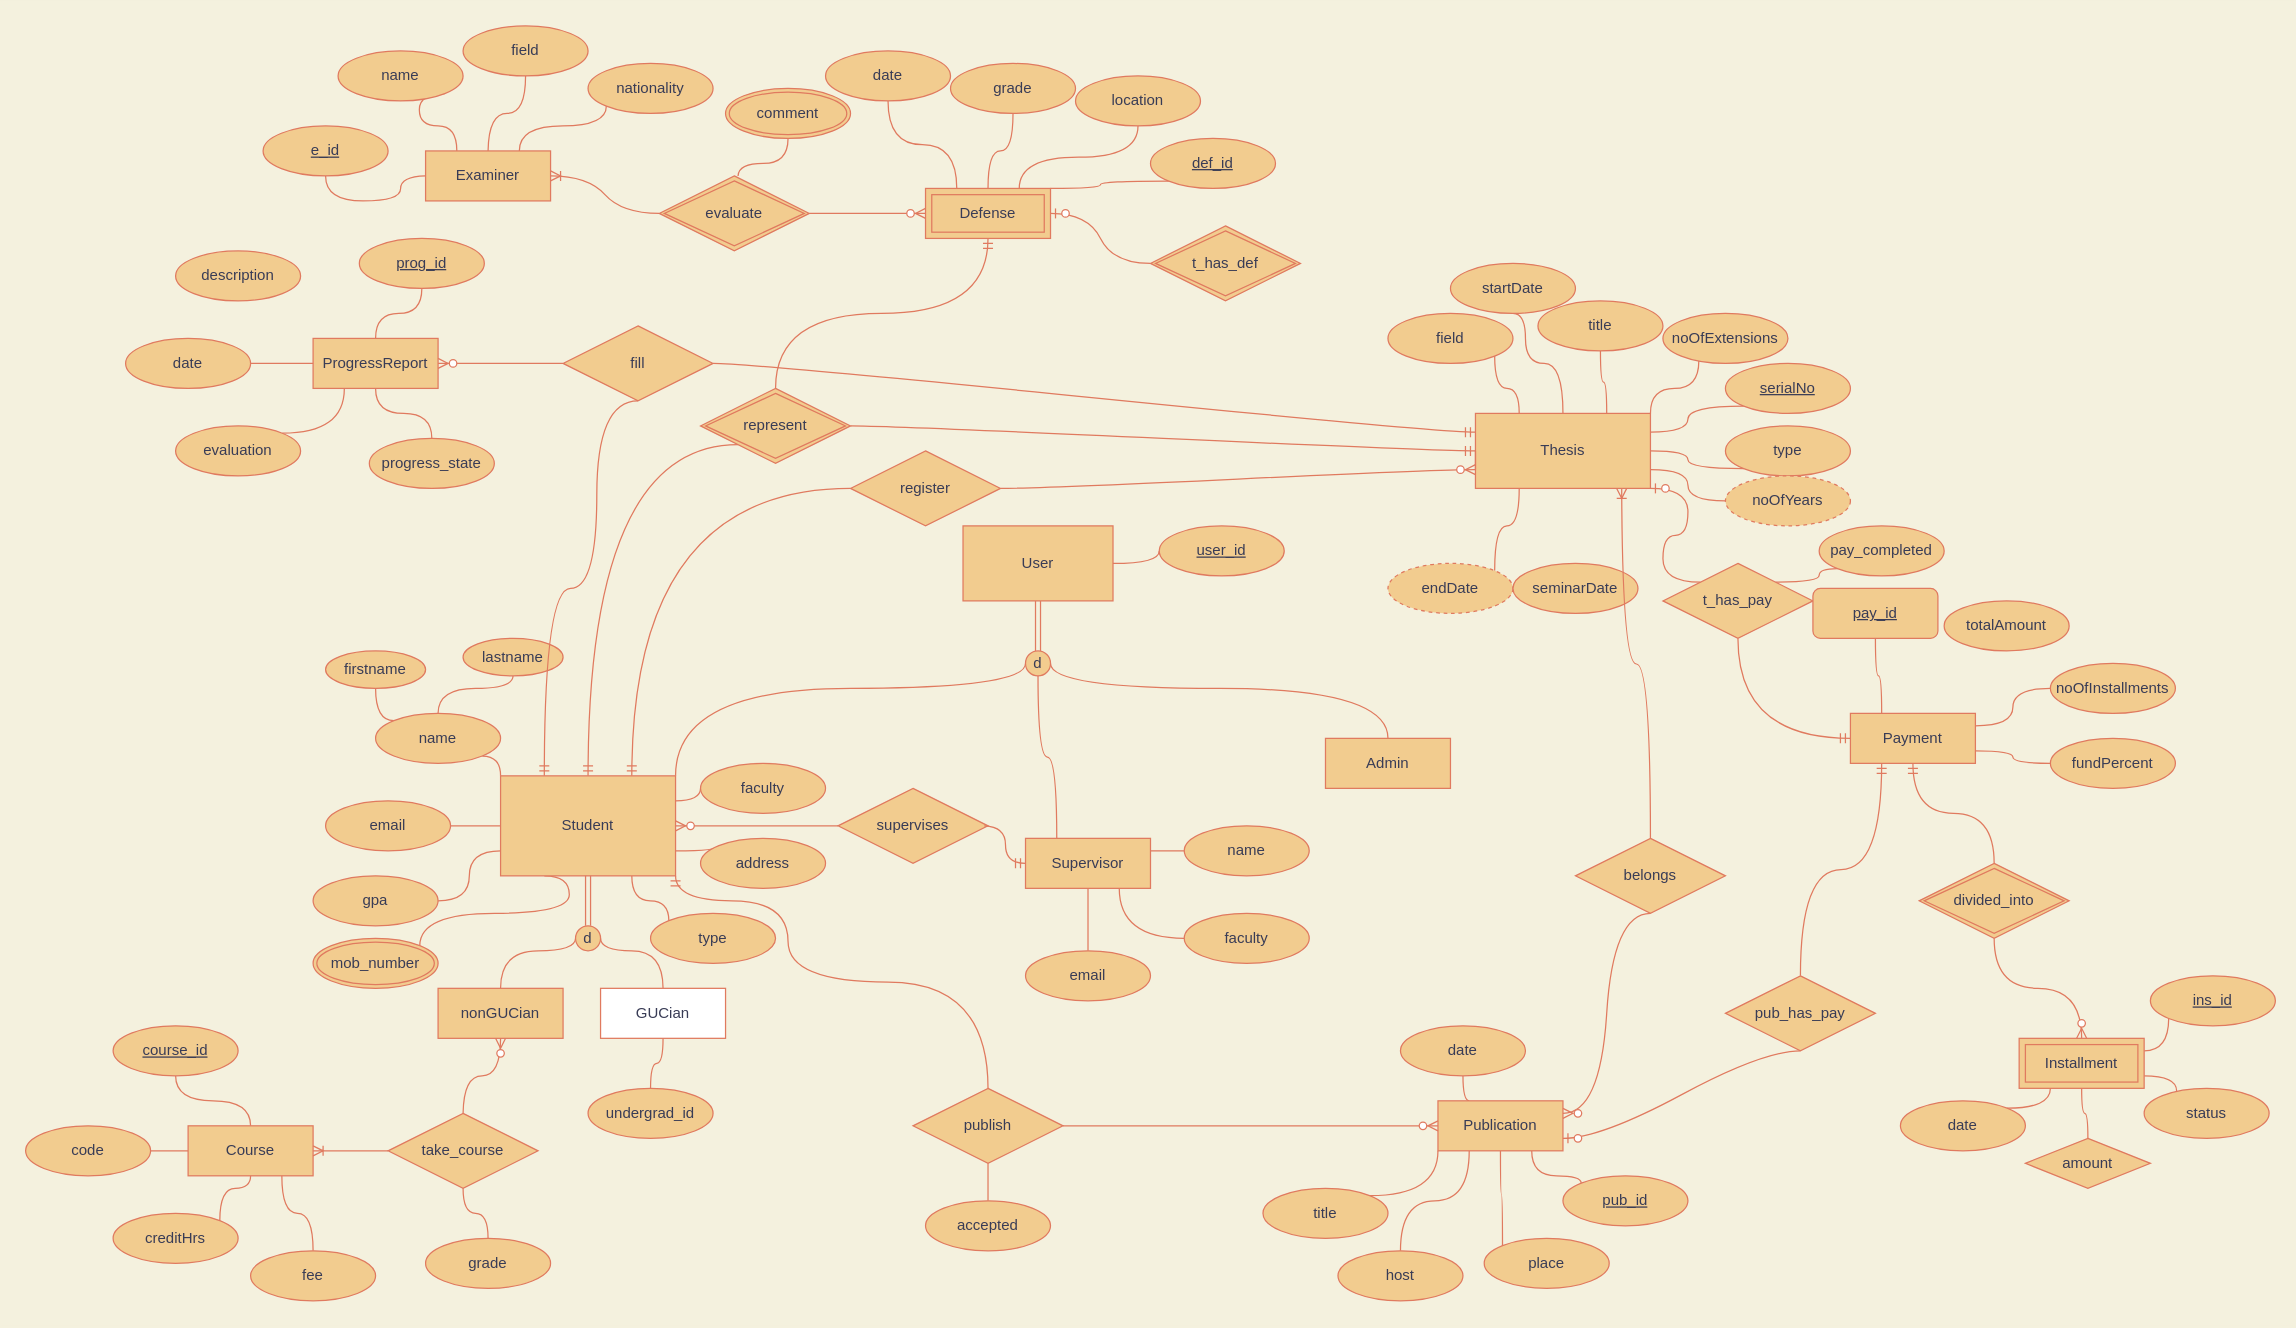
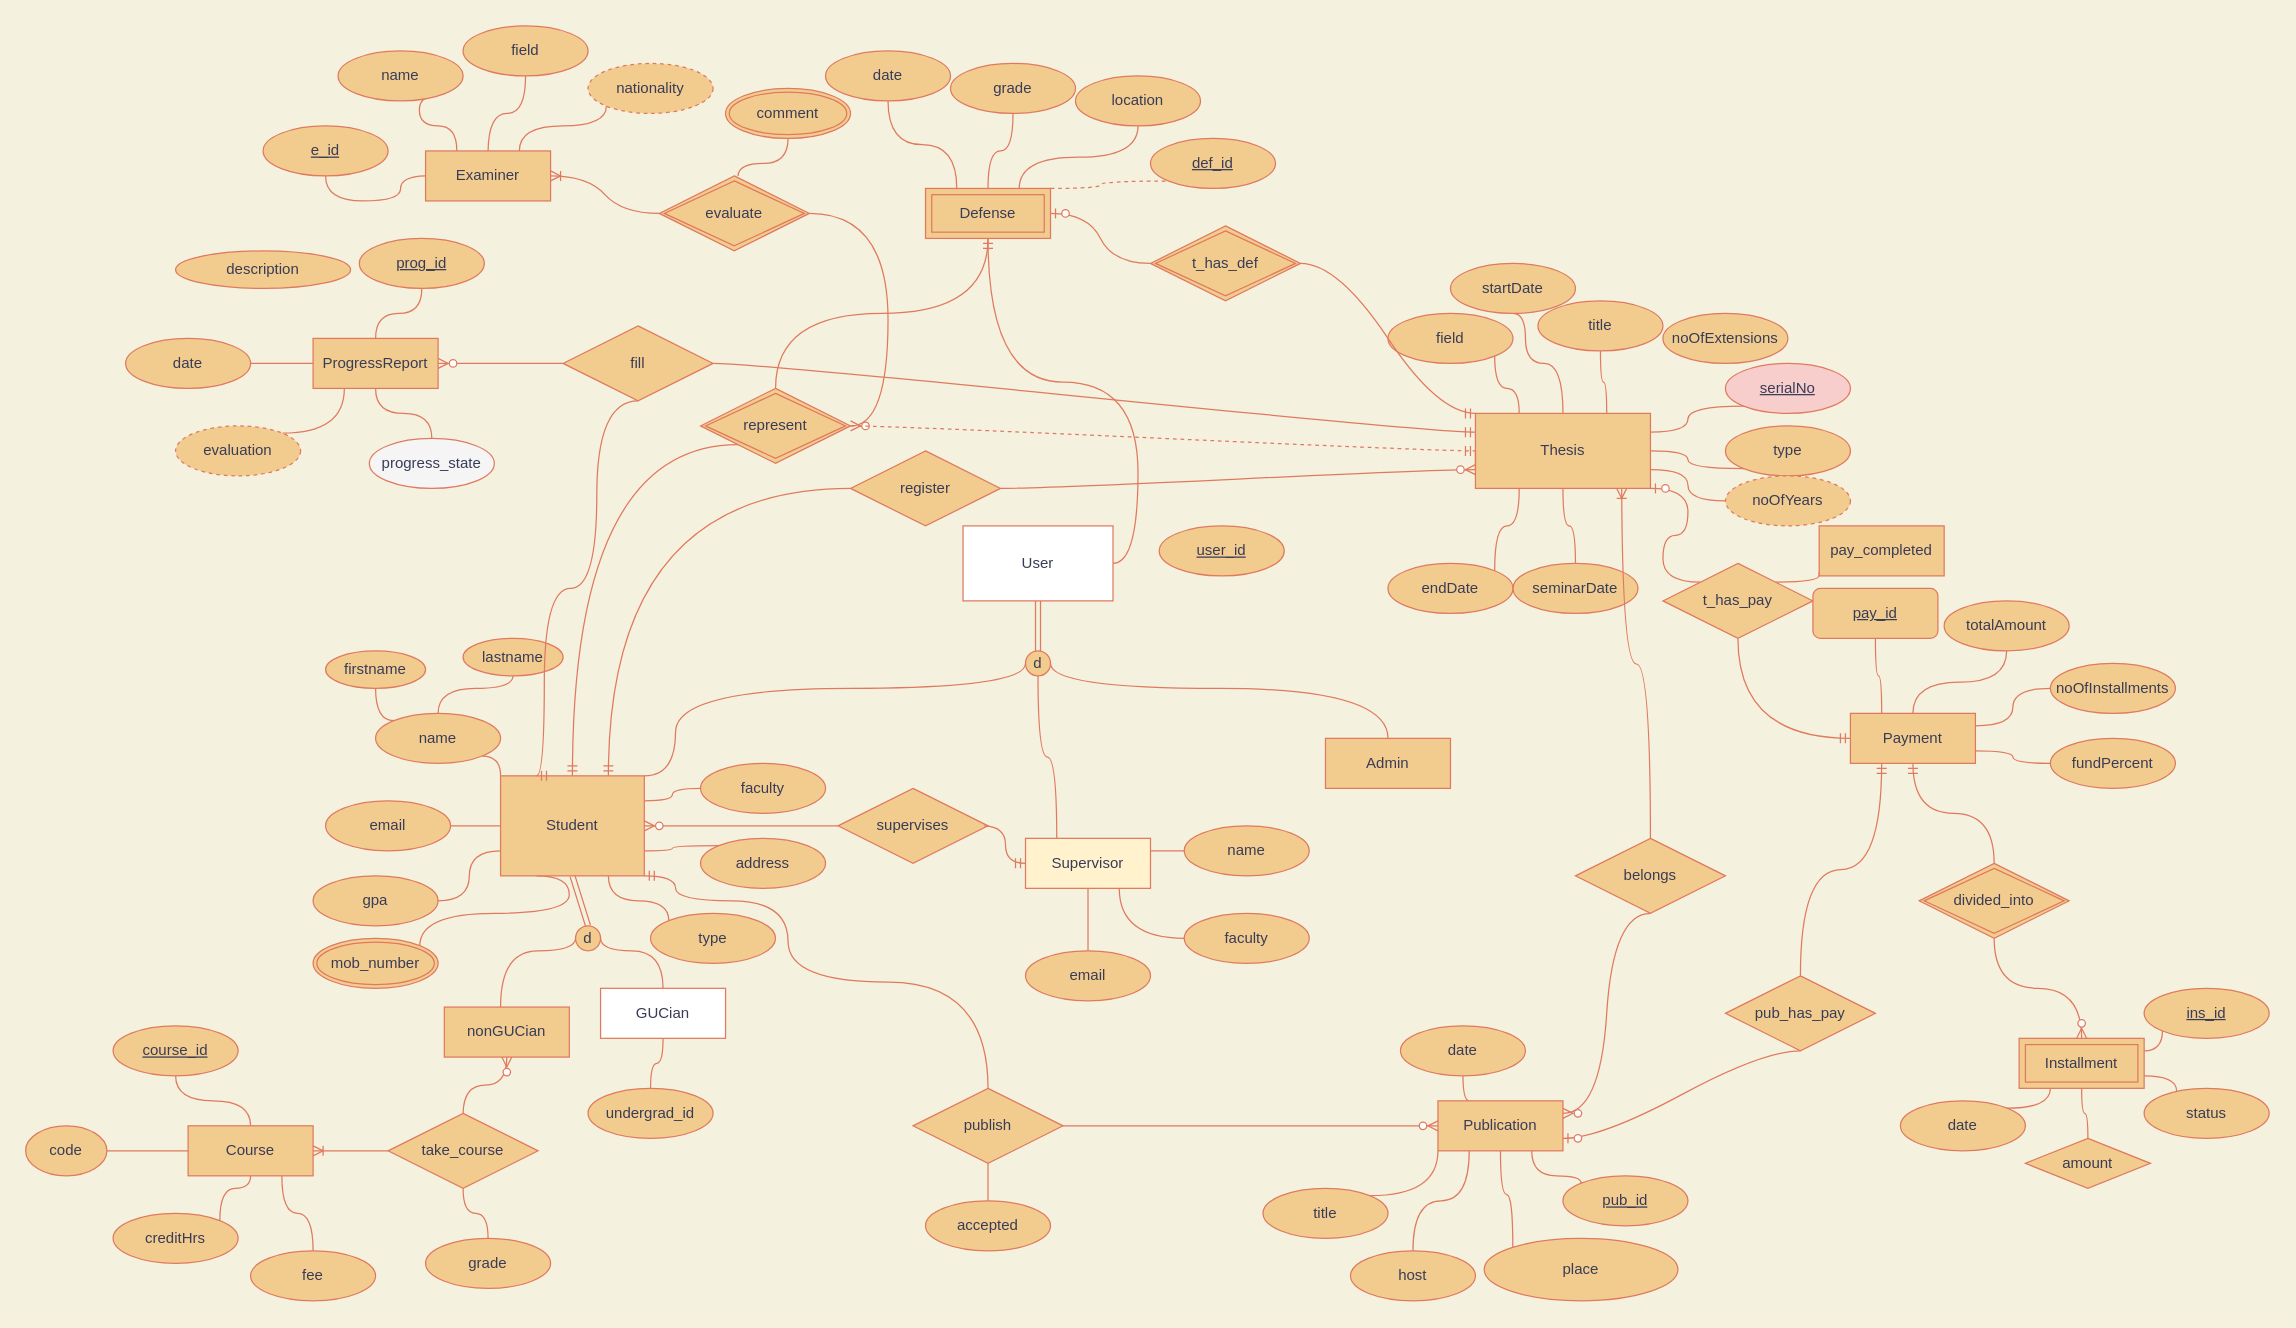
node "nationality": style solid -> dashed
edge "def_id" -- "Defense": style solid -> dashed
edge "evaluate" -> "Defense": now "evaluate" -> "represent"
node "description": size 125x50 -> 175x38
edge "t_has_def" -> "Thesis": added
edge "noOfExtensions" -- "Thesis": removed
node "serialNo": fillcolor #f2cc8f -> #f8cecc
edge "represent" -> "Thesis": style solid -> dashed
node "evaluation": style solid -> dashed
node "progress_state": fillcolor #f2cc8f -> #f5f5f5
edge "Thesis" -- "seminarDate": added
node "pay_completed": shape ellipse -> rectangle
edge "user_id" -- "User": now "Defense" -- "User"
node "User": fillcolor #f2cc8f -> #ffffff
node "endDate": style dashed -> solid
edge "totalAmount" -- "Payment": added
node "Student": size 175x100 -> 144x100
node "Supervisor": fillcolor #f2cc8f -> #fff2cc
node "ins_id": moved (2213, 1001) -> (2207, 1013)
node "nonGUCian": moved (501, 1013) -> (507, 1032)
node "code": size 125x50 -> 81x50
node "place": size 125x50 -> 194x63
node "host": moved (1401, 1276) -> (1413, 1276)
